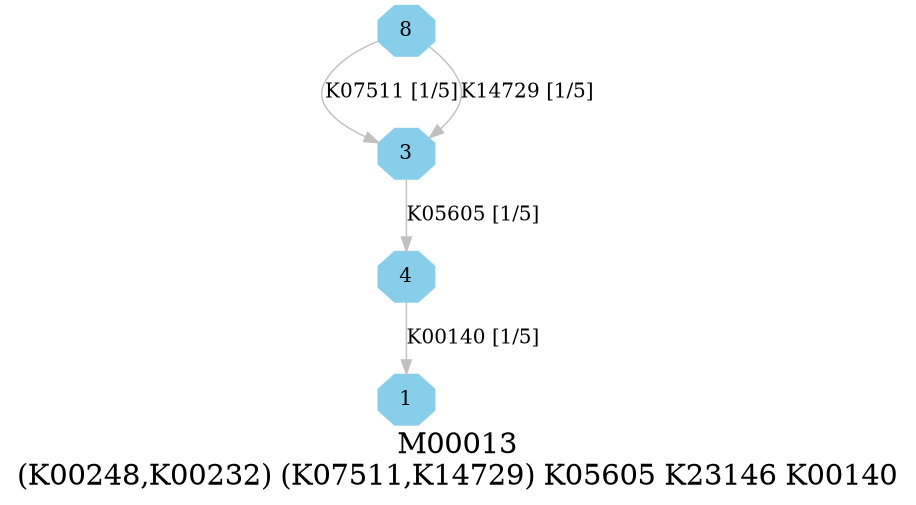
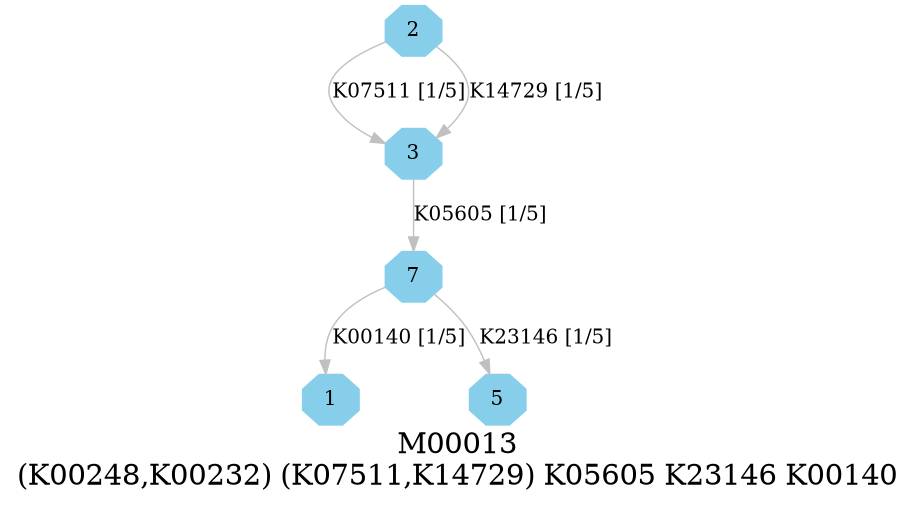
node "8": label "8" -> "2"
node "4": label "4" -> "7"
node "5": added
